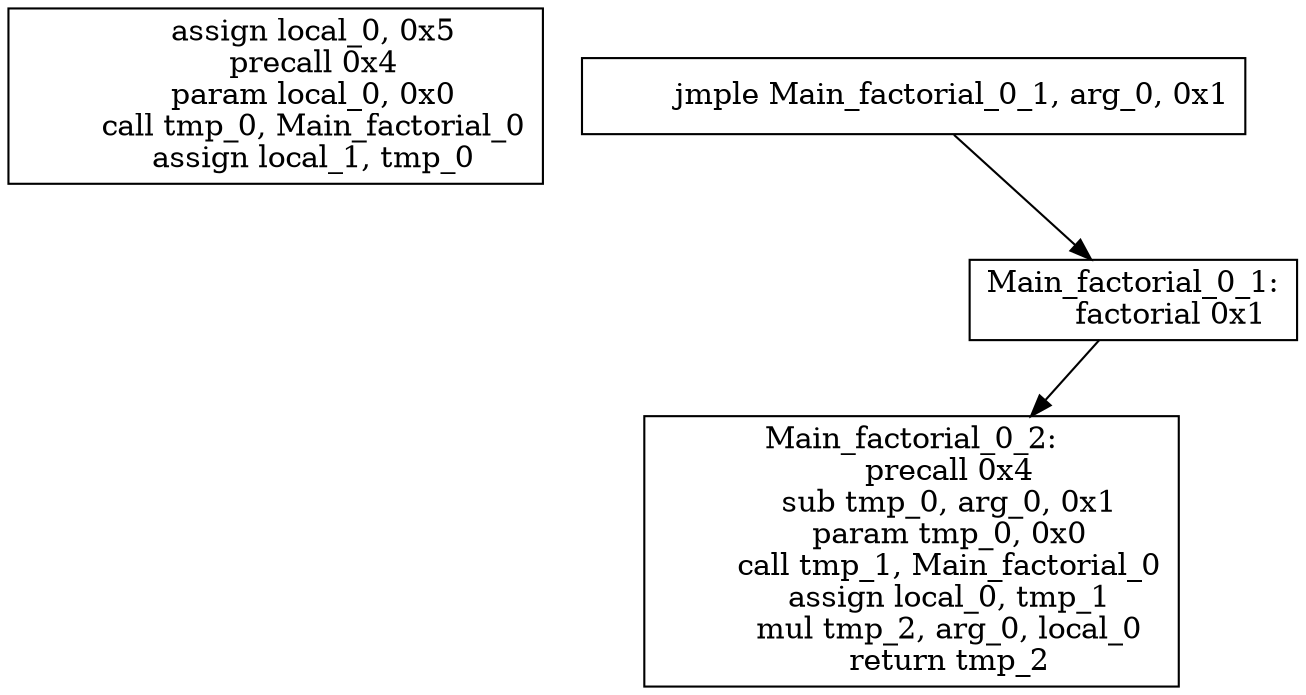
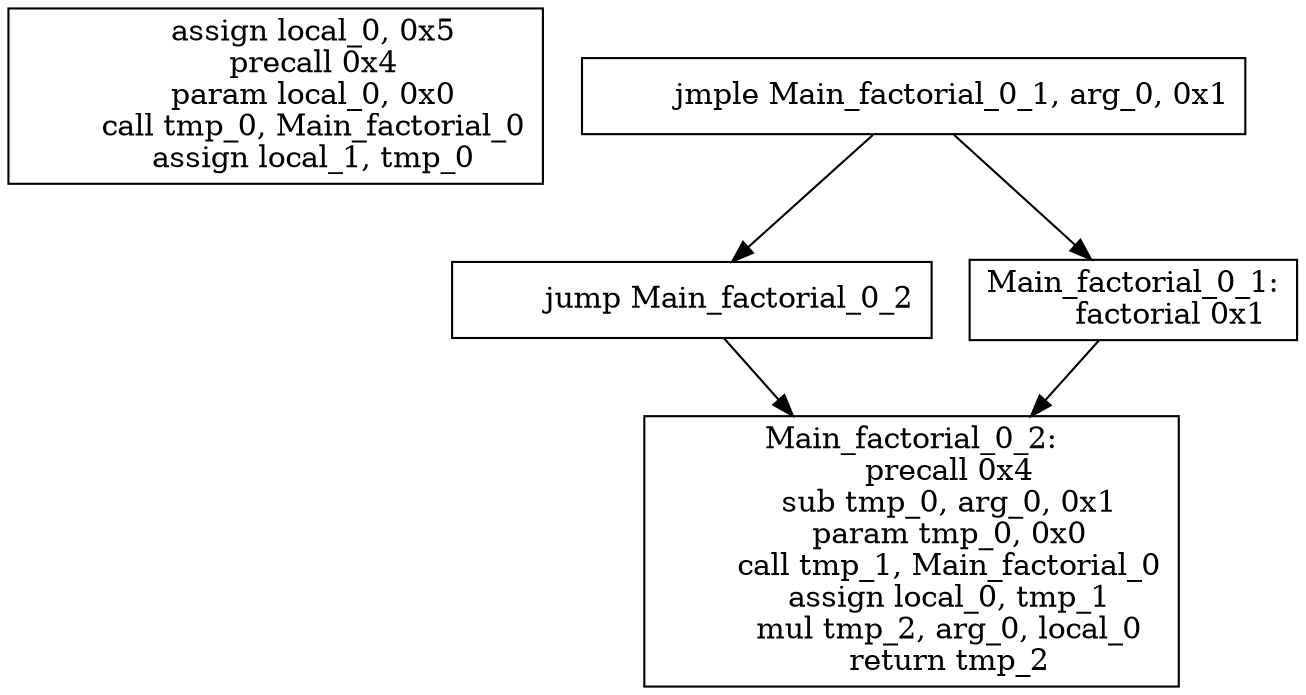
node "jump Main_factorial_0_2": added
